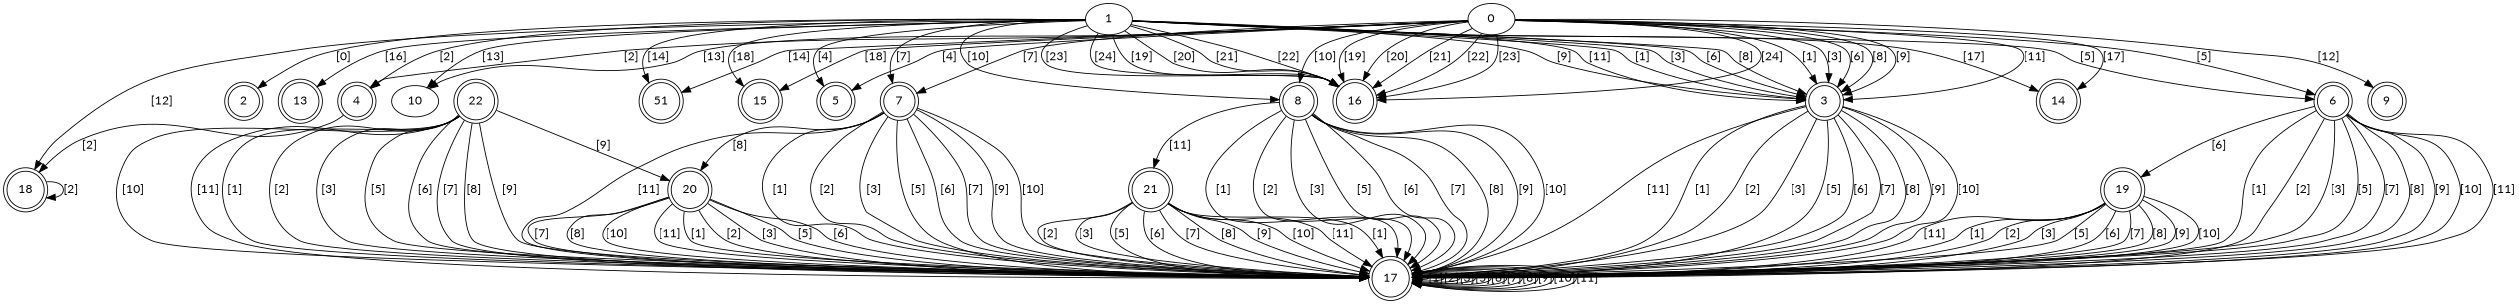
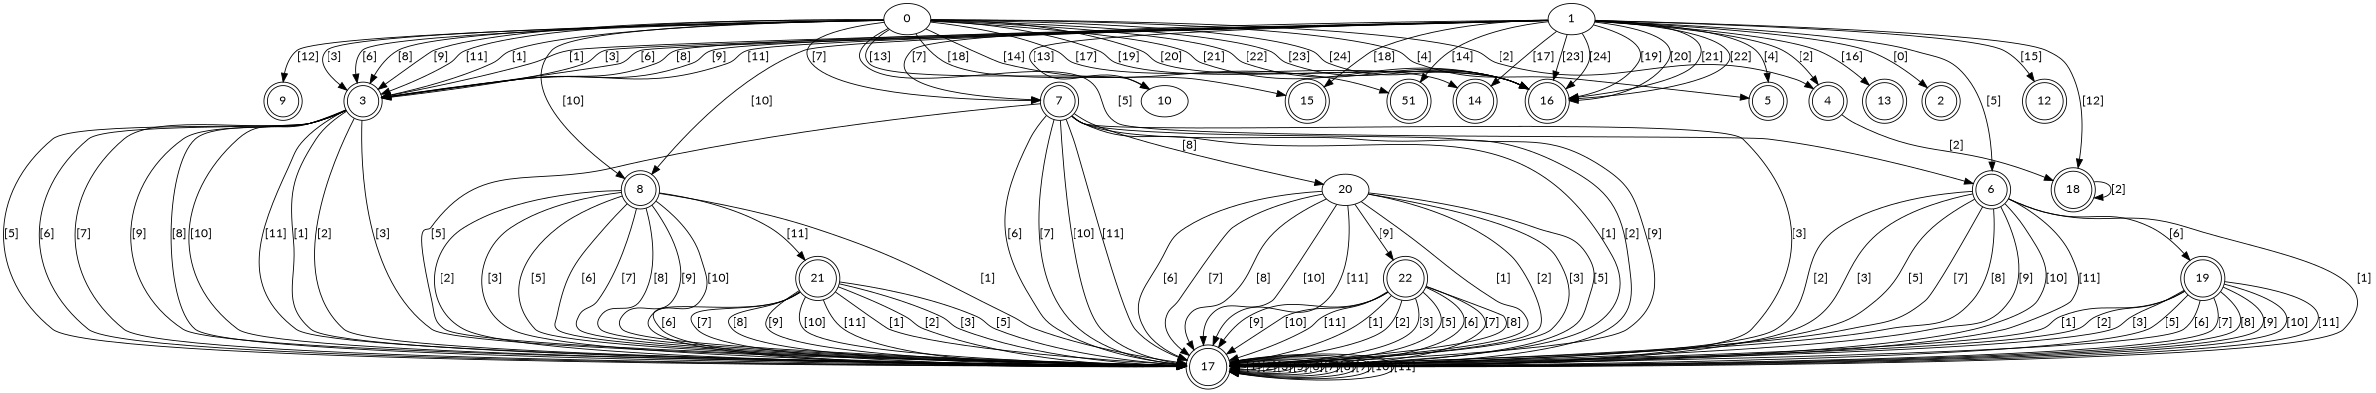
node "12": added
edge "22" -> "20": reversed
node "20": shape doublecircle -> ellipse
